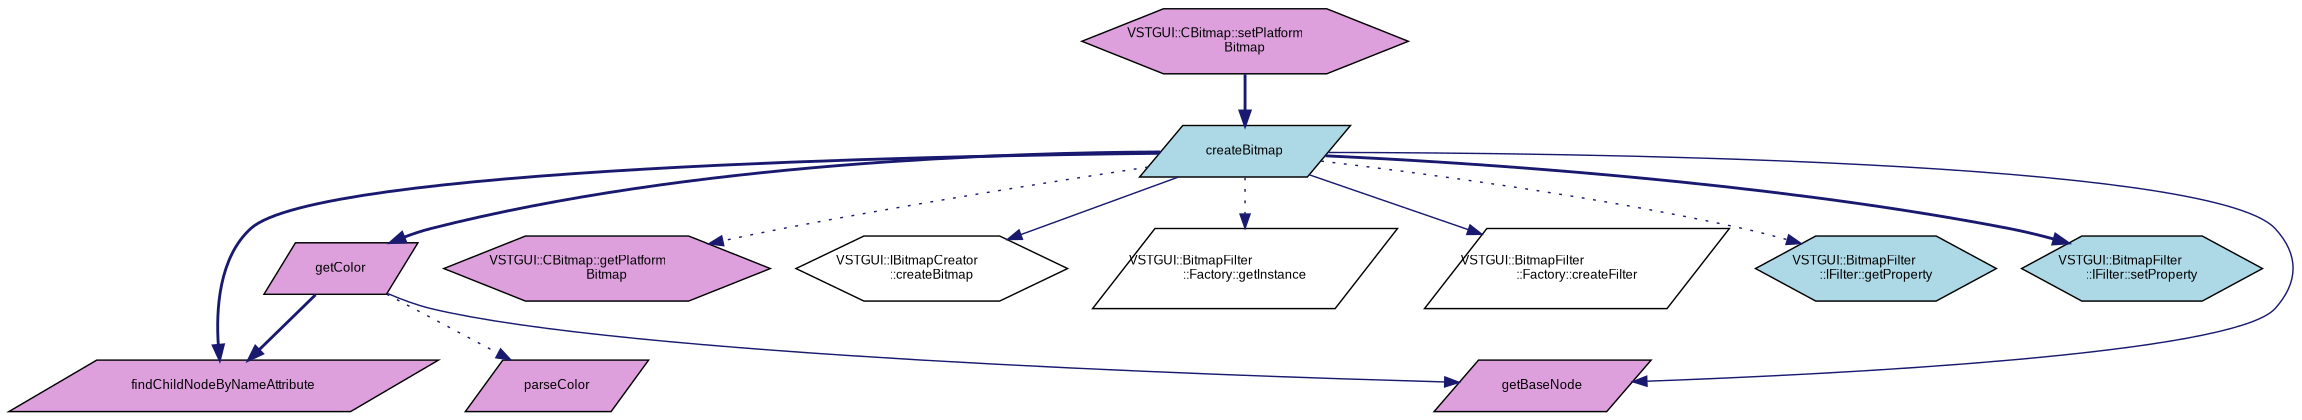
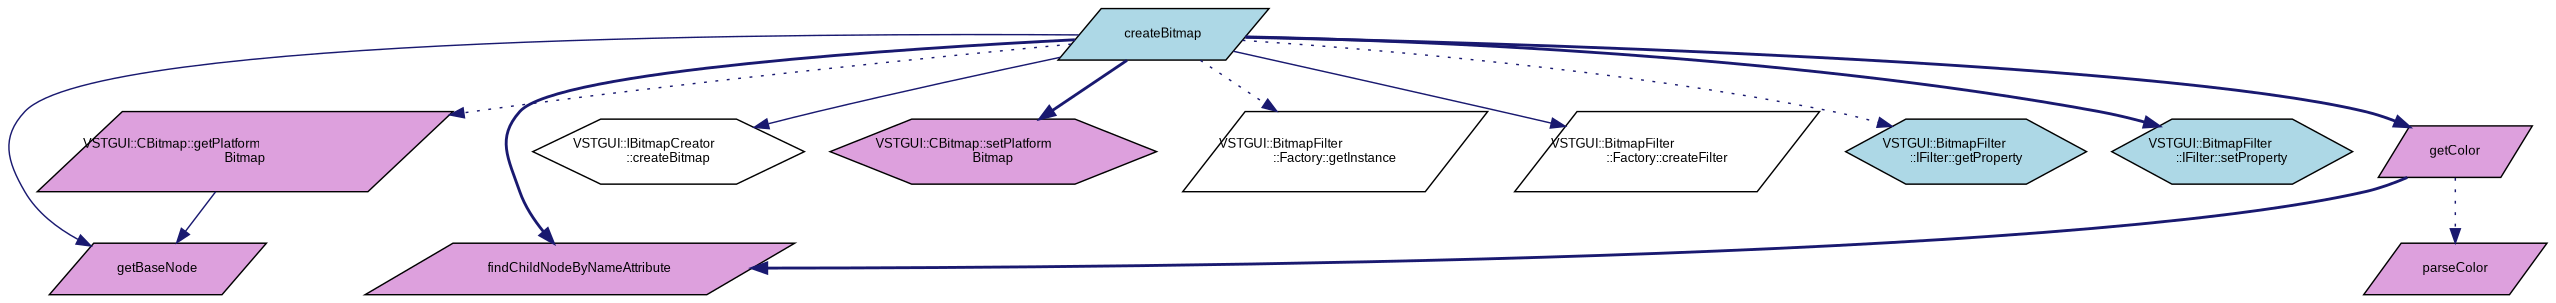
edge "VSTGUI::CBitmap::setPlatform Bitmap" -> "createBitmap": reversed
node "VSTGUI::CBitmap::getPlatform Bitmap": shape hexagon -> parallelogram
edge "getColor" -> "getBaseNode": now "VSTGUI::CBitmap::getPlatform Bitmap" -> "getBaseNode"
